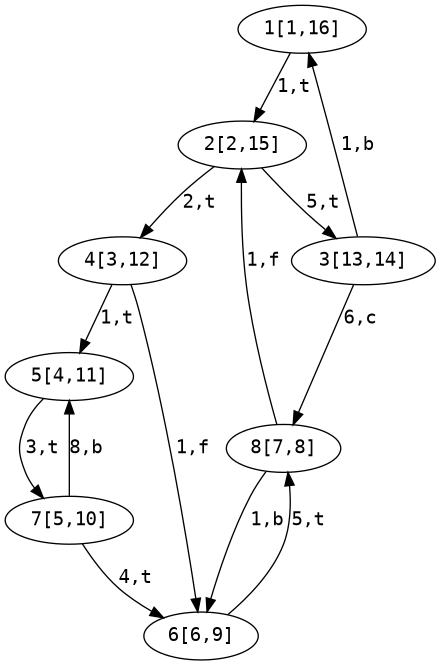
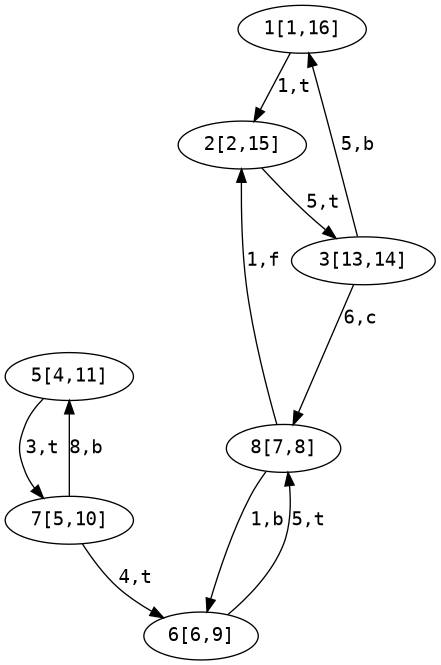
edge "3[13,14]" -> "1[1,16]": label "1,b" -> "5,b"
node "4[3,12]": removed
